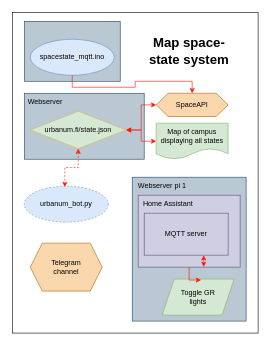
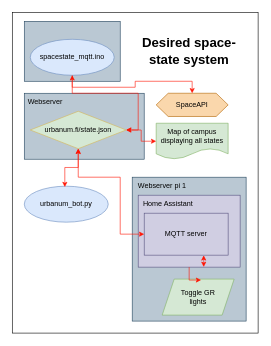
node "Map space-state system": label "Map space-state system" -> "Desired space-state system"
edge "SpaceAPI" -- "urbanum.fi/state.json": now "spacestate_mqtt.ino" -- "urbanum.fi/state.json"
edge "urbanum.fi/state.json" -- "urbanum_bot.py": style dashed -> solid
edge "urbanum.fi/state.json" -- "MQTT server": added
node "urbanum_bot.py": style dashed -> solid
node "Telegram channel": removed
